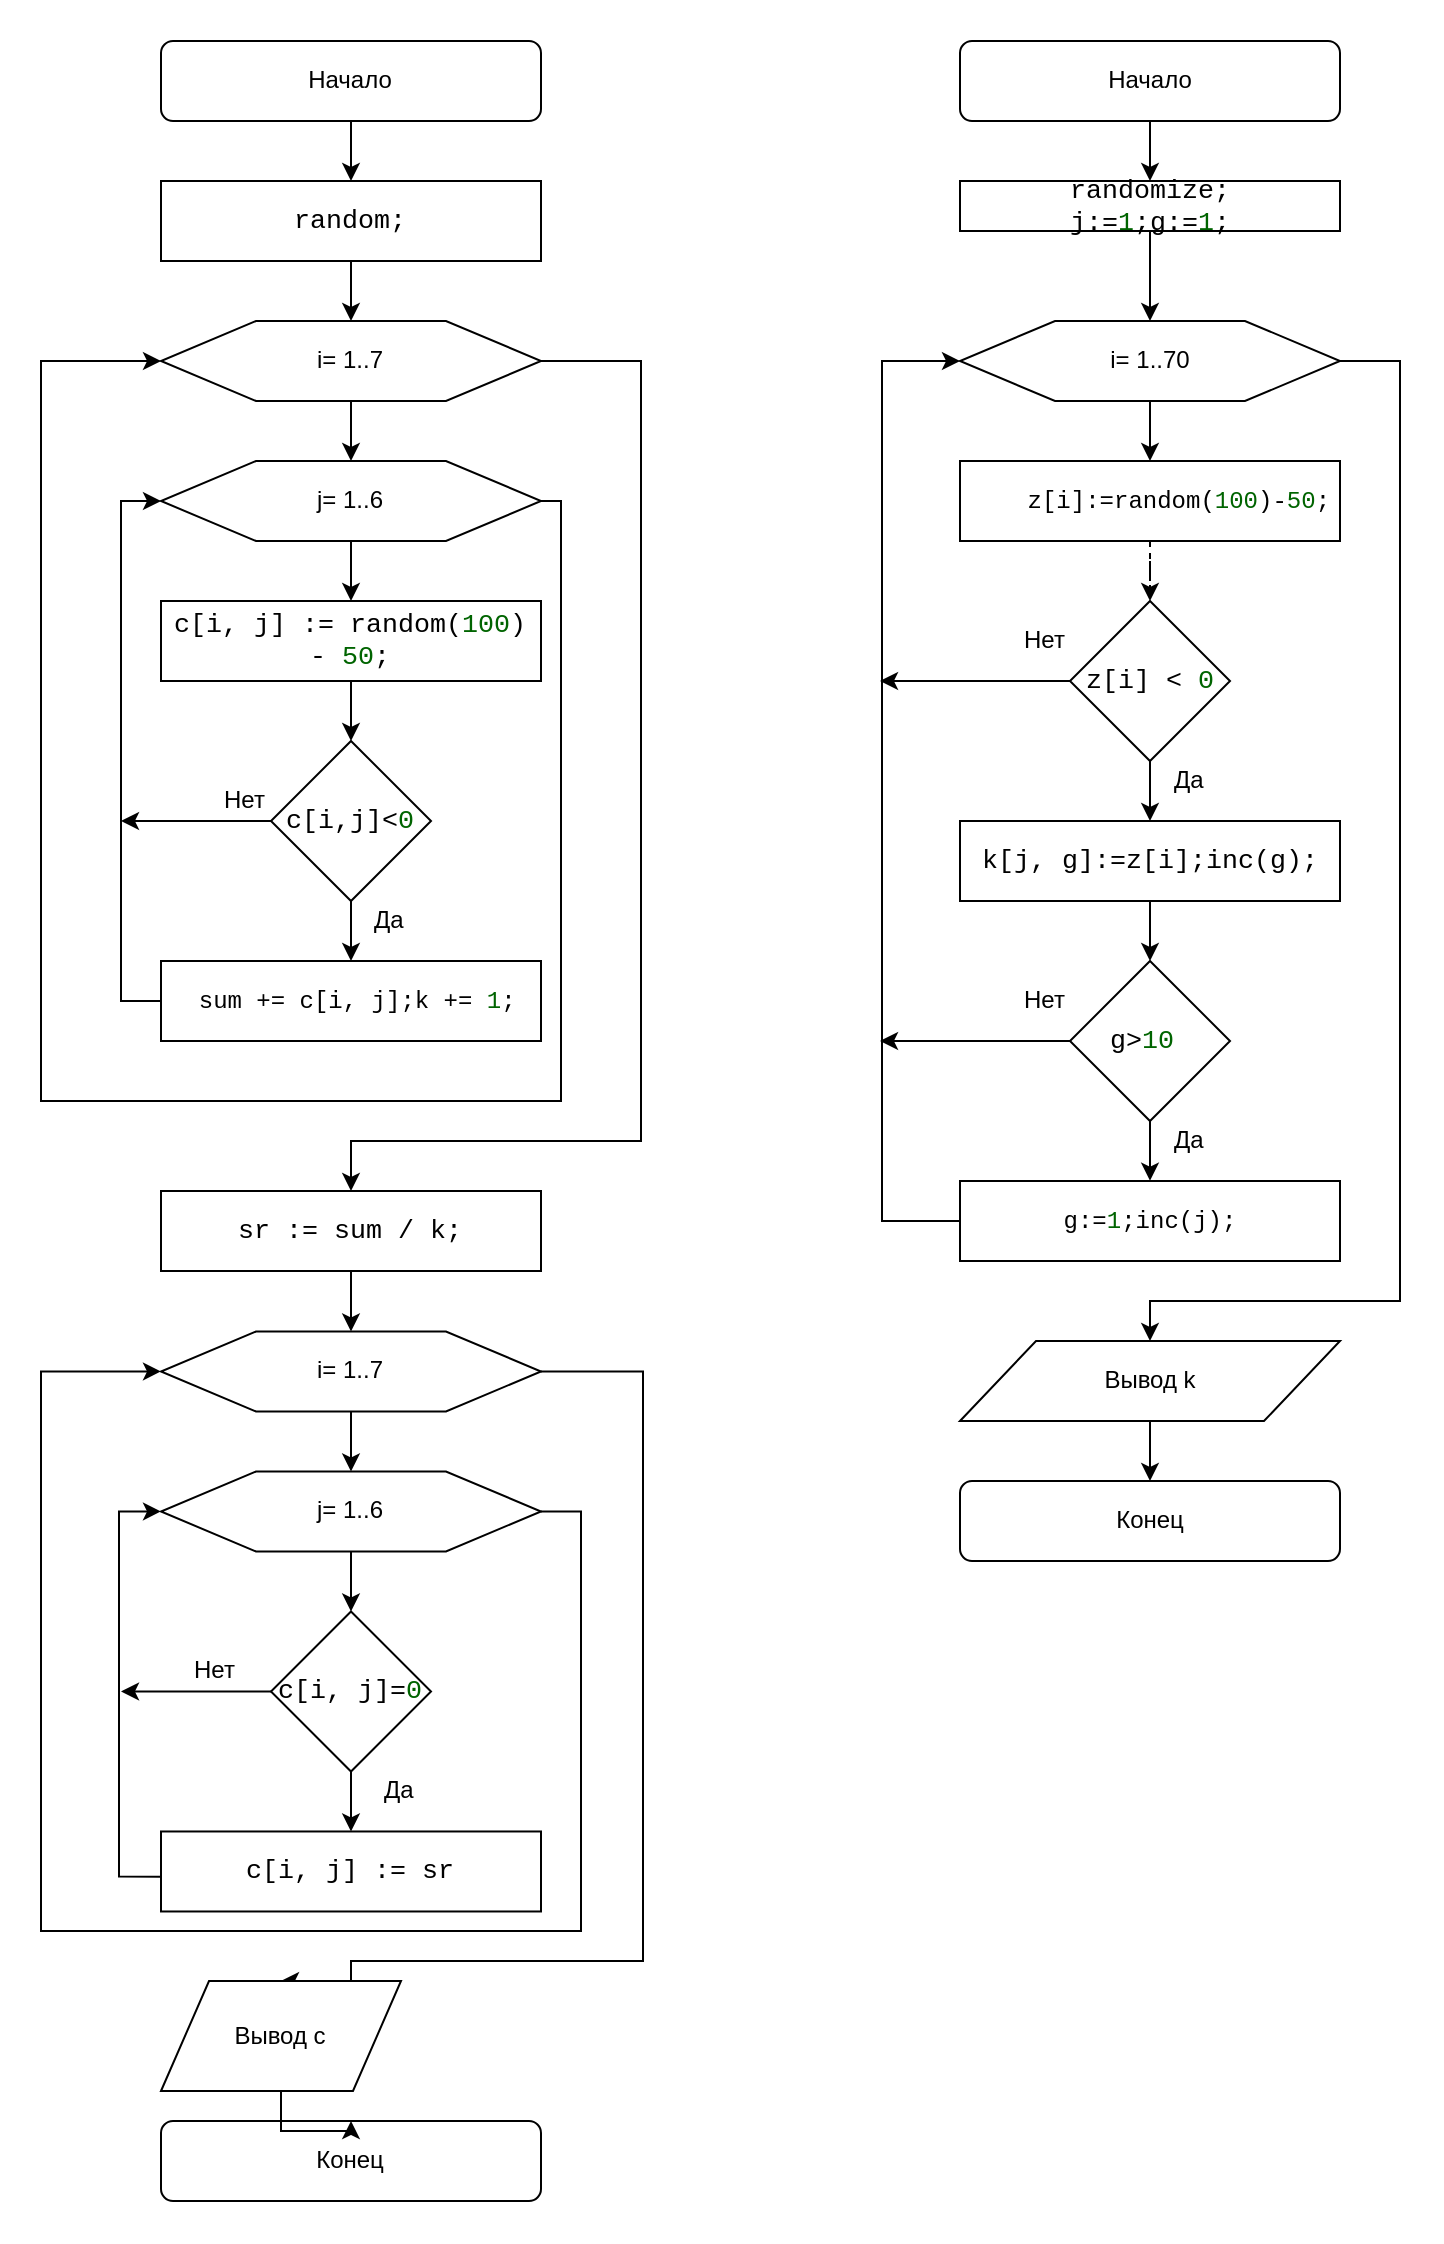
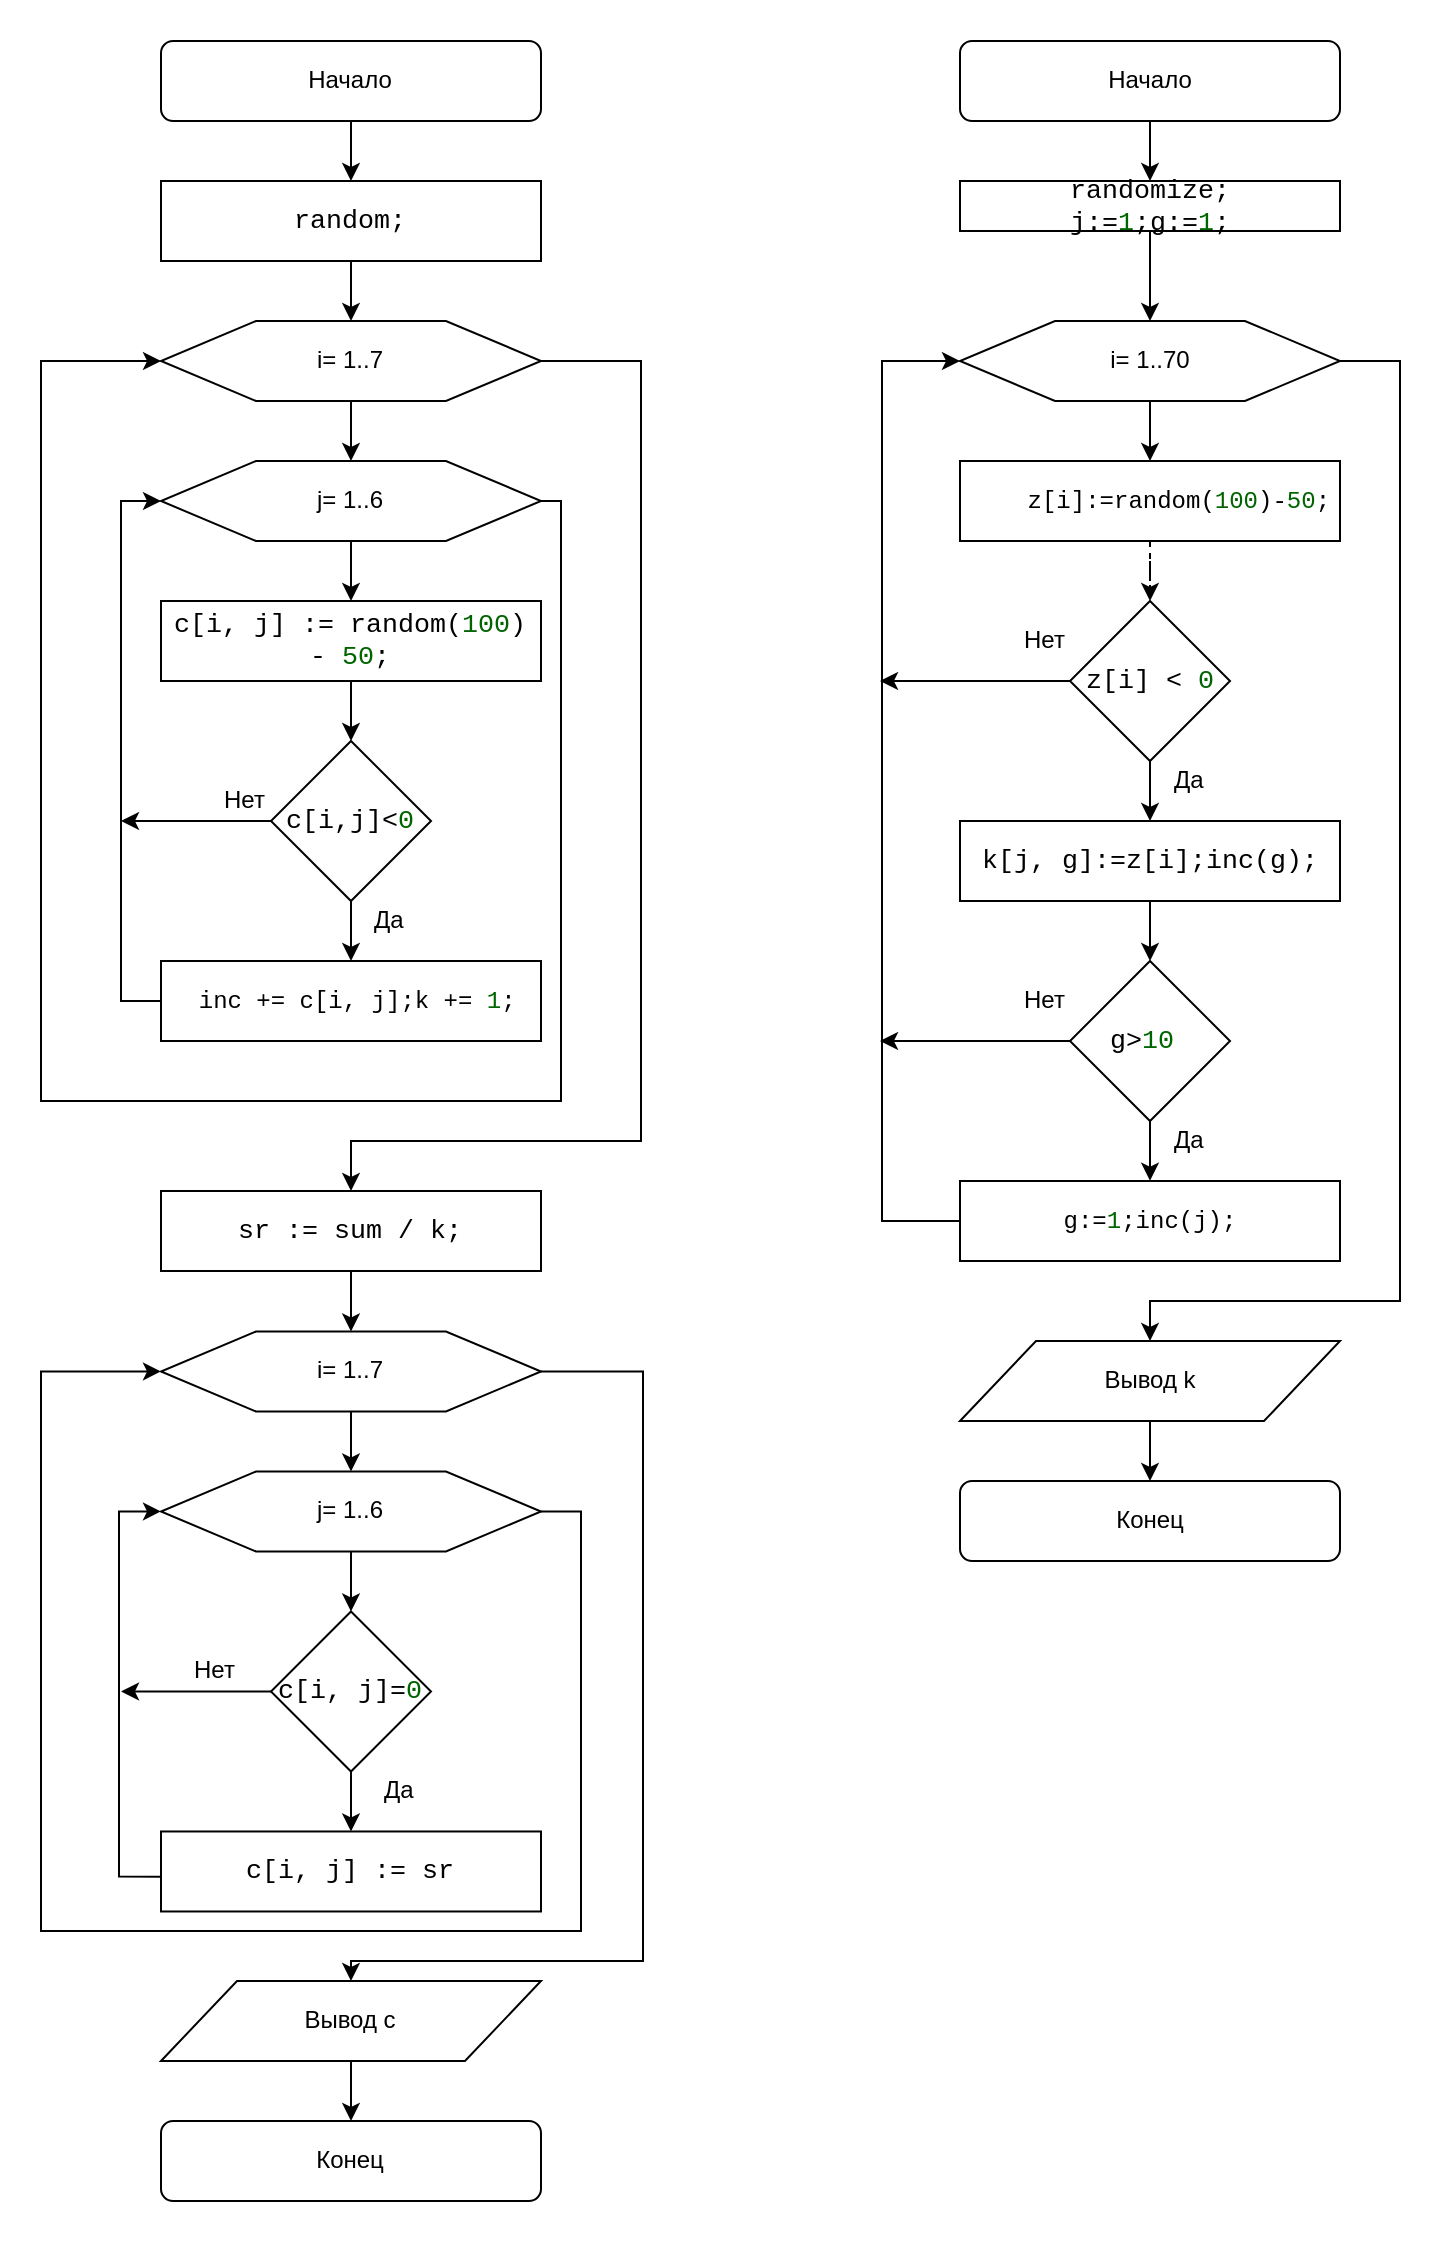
node "sum += c[i, j];k += 1;": label "sum += c[i, j];k += 1;" -> "inc += c[i, j];k += 1;"
node "Вывод c": size 240x110 -> 380x80
